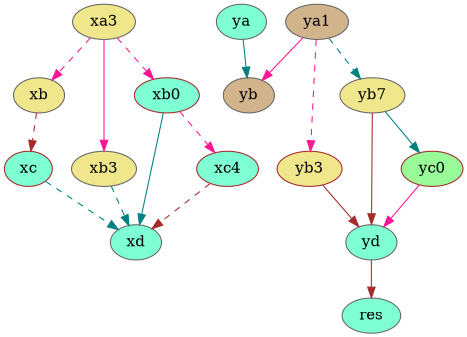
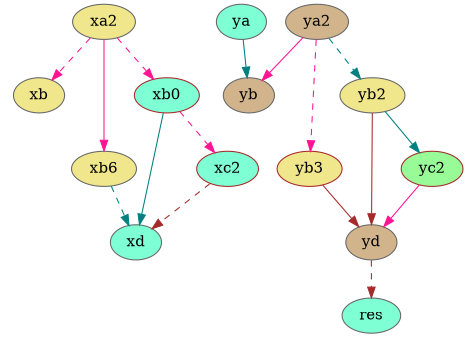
node "xa3": label "xa3" -> "xa2"
node "ya1": label "ya1" -> "ya2"
node "yb7": label "yb7" -> "yb2"
node "xc": removed
node "xb3": label "xb3" -> "xb6"
node "xc4": label "xc4" -> "xc2"
node "yc0": label "yc0" -> "yc2"
node "yd": fillcolor aquamarine -> tan
edge "yd" -> "res": style solid -> dashed
